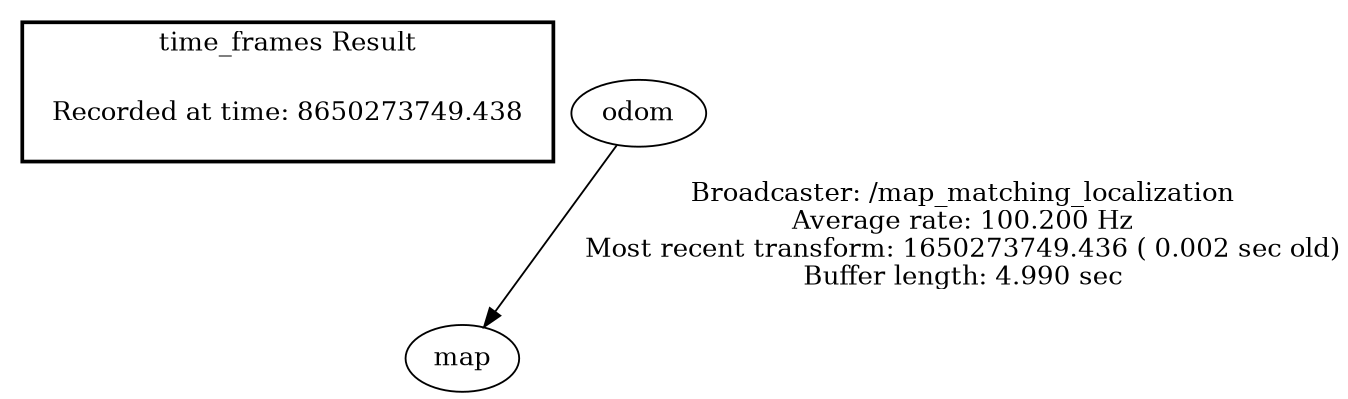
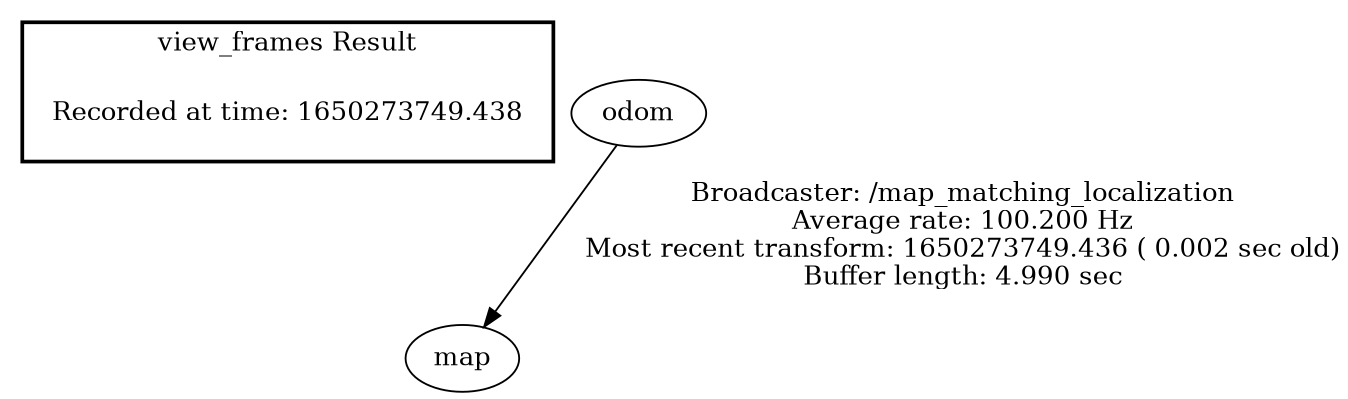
cluster "time_frames Result": label "time_frames Result" -> "view_frames Result"
node "Recorded at time: 8650273749.438": label "Recorded at time: 8650273749.438" -> "Recorded at time: 1650273749.438"
